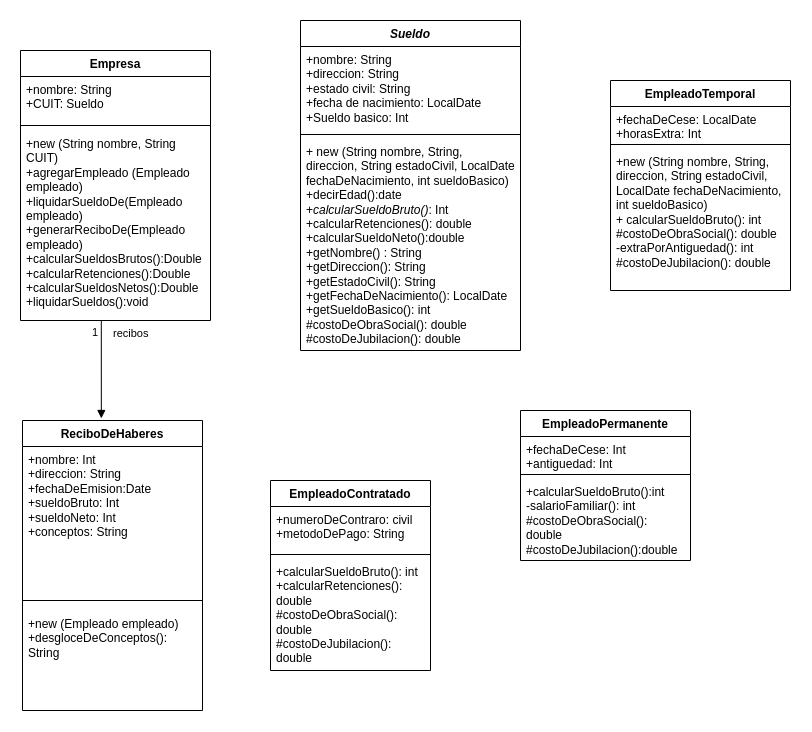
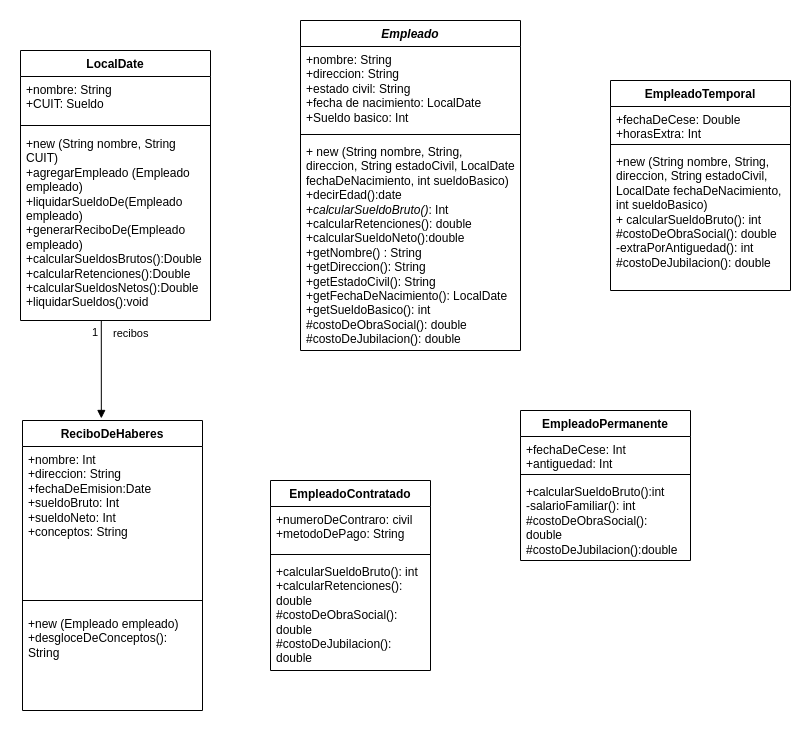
node "Sueldo": label "Sueldo" -> "Empleado"
node "Empresa": label "Empresa" -> "LocalDate"
node "+fechaDeCese: LocalDate +horasExtra: Int": label "+fechaDeCese: LocalDate +horasExtra: Int" -> "+fechaDeCese: Double +horasExtra: Int"
